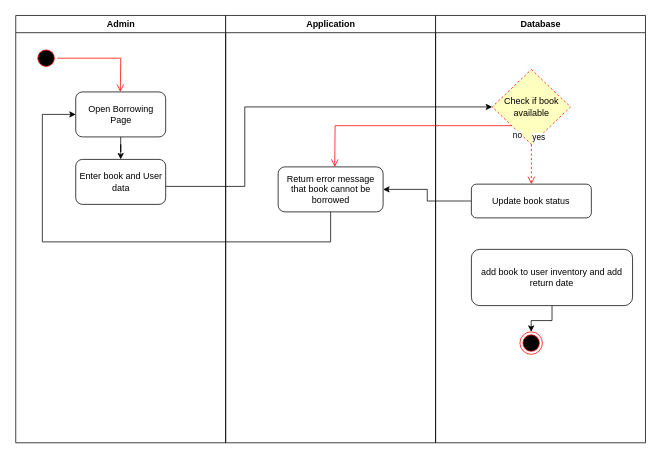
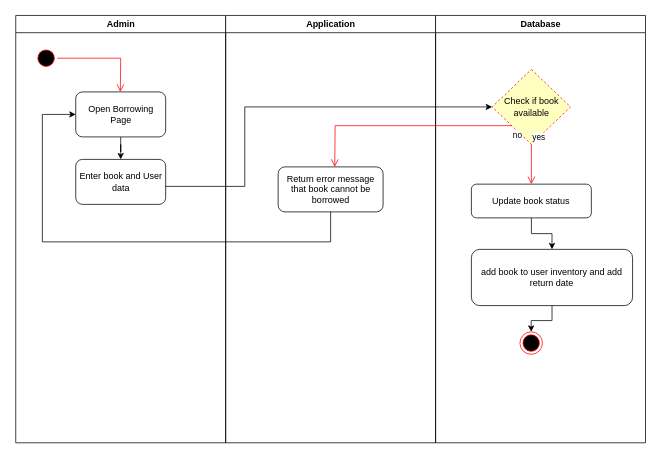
edge "Check if book available" -> "Update book status": style dashed -> solid
edge "Update book status" -> "Return error message that book cannot be borrowed": now "Update book status" -> "add book to user inventory and add return date"
